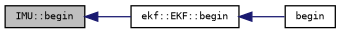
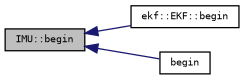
edge "begin" -> "ekf::EKF::begin": now "begin" -> "IMU::begin"
